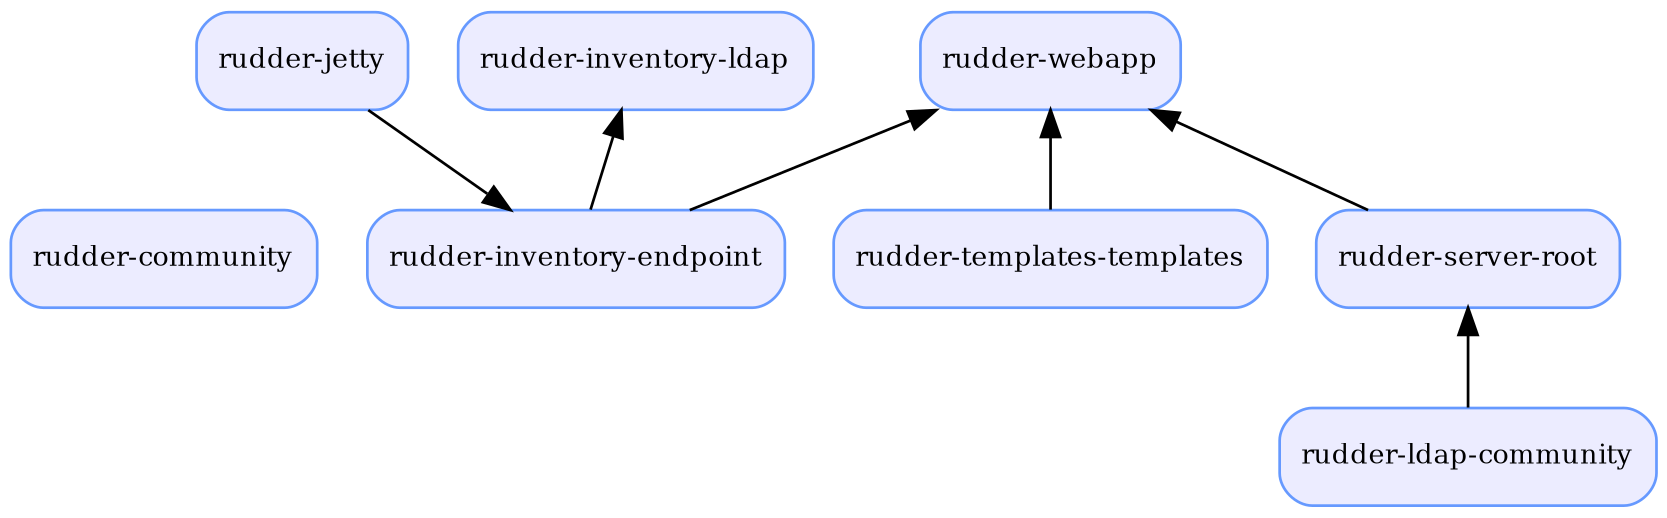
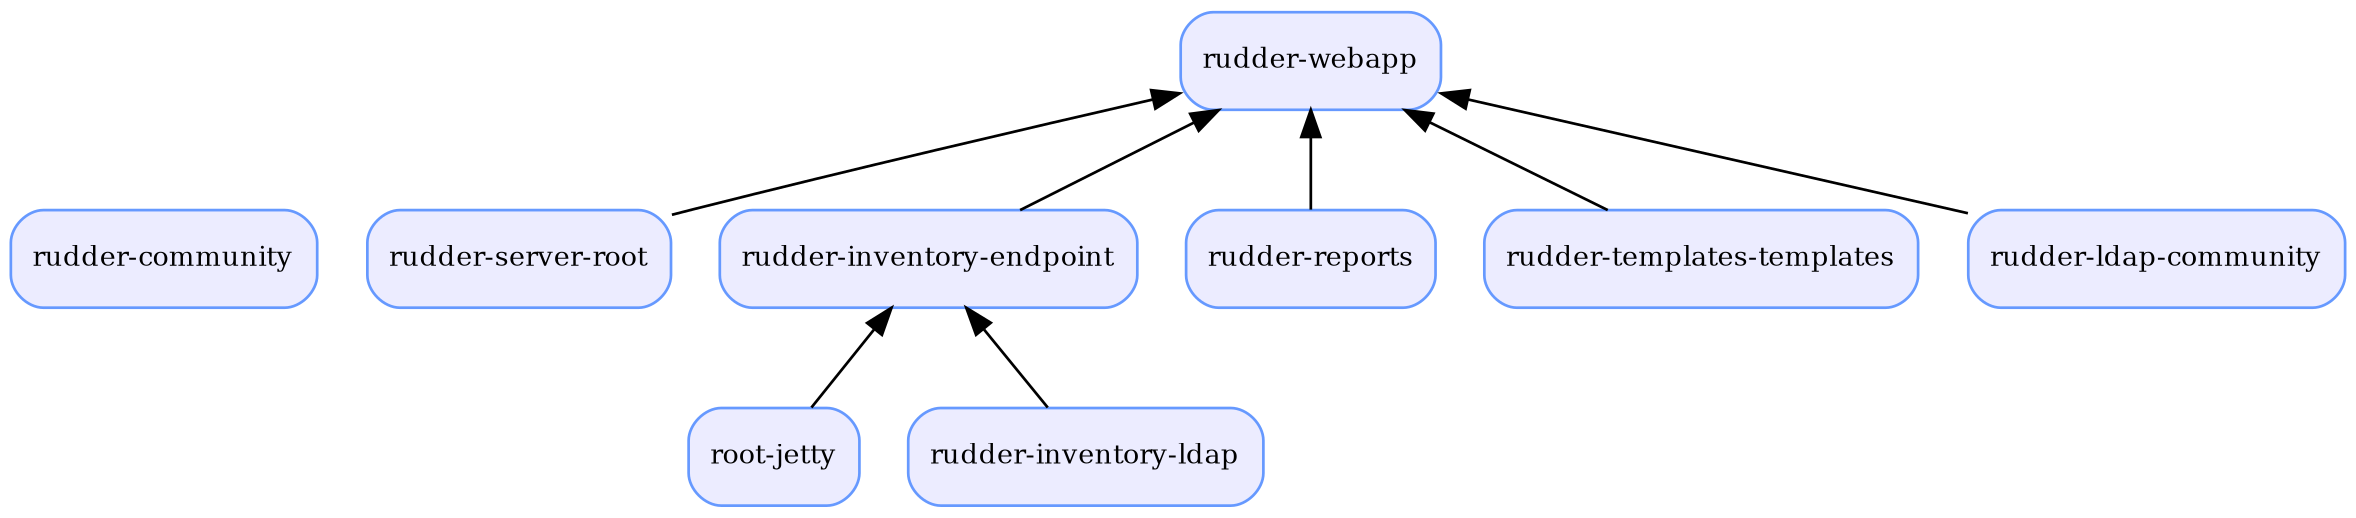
node "rudder-jetty": label "rudder-jetty" -> "root-jetty"
edge "rudder-inventory-endpoint" -> "rudder-inventory-ldap": reversed
node "rudder-reports": added
edge "rudder-ldap-community" -> "rudder-server-root": now "rudder-ldap-community" -> "rudder-webapp"
